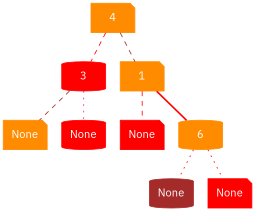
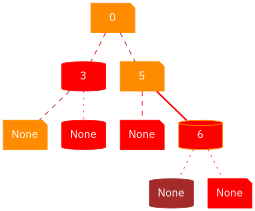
node "4": label "4" -> "0"
node "1": label "1" -> "5"
node "6": fillcolor darkorange -> red
